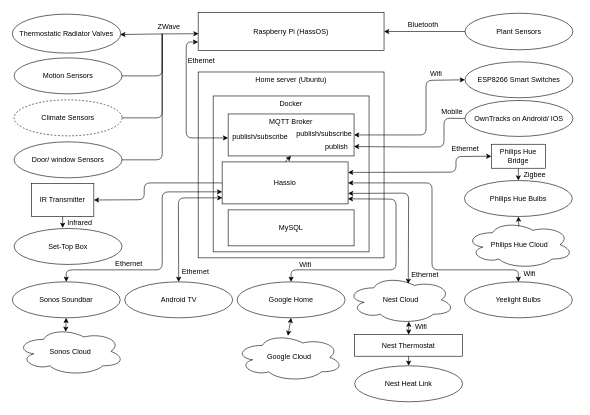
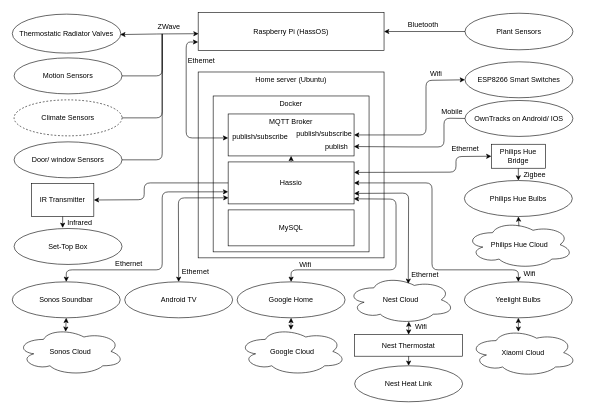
node "Hassio": moved (285, 183) -> (291, 183)
edge "Yeelight Bulbs" -- "Xiaomi Cloud": added
node "Xiaomi Cloud": added
node "Google Cloud": moved (290, 357) -> (293, 351)
